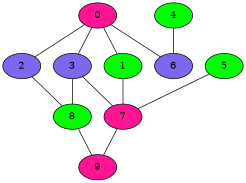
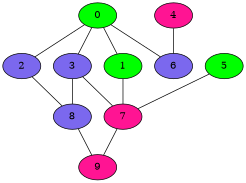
node "0": fillcolor DeepPink -> Lime
node "4": fillcolor Lime -> DeepPink
node "8": fillcolor Lime -> MediumSlateBlue
